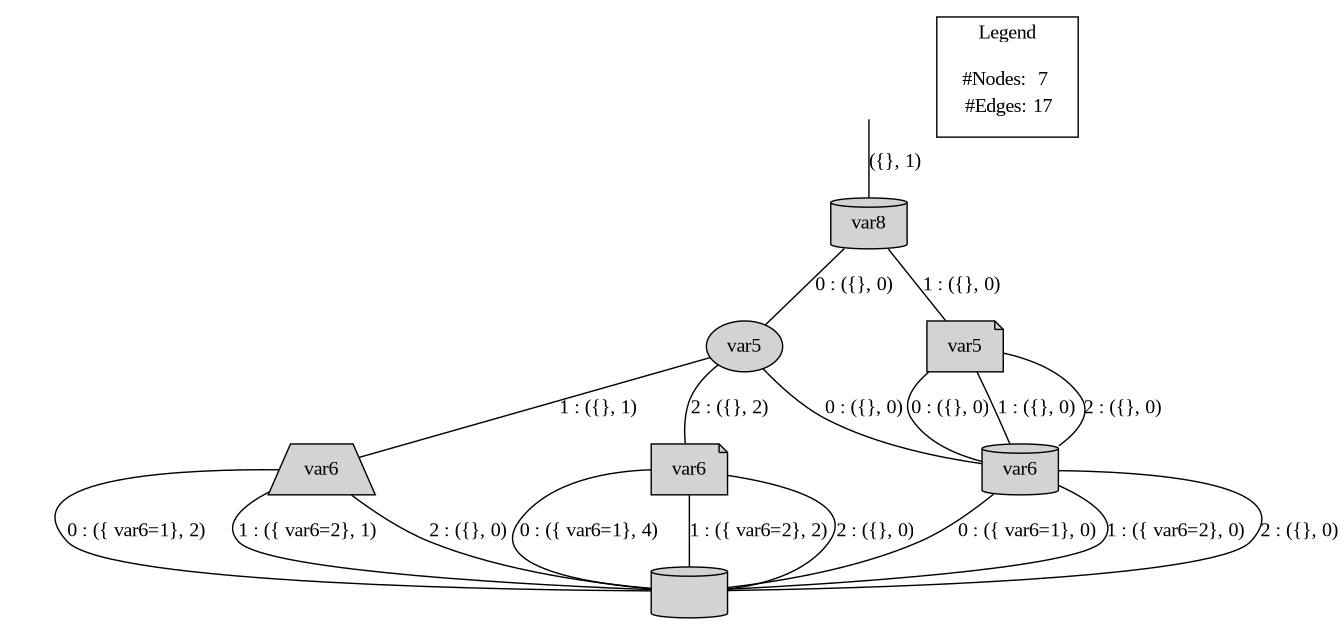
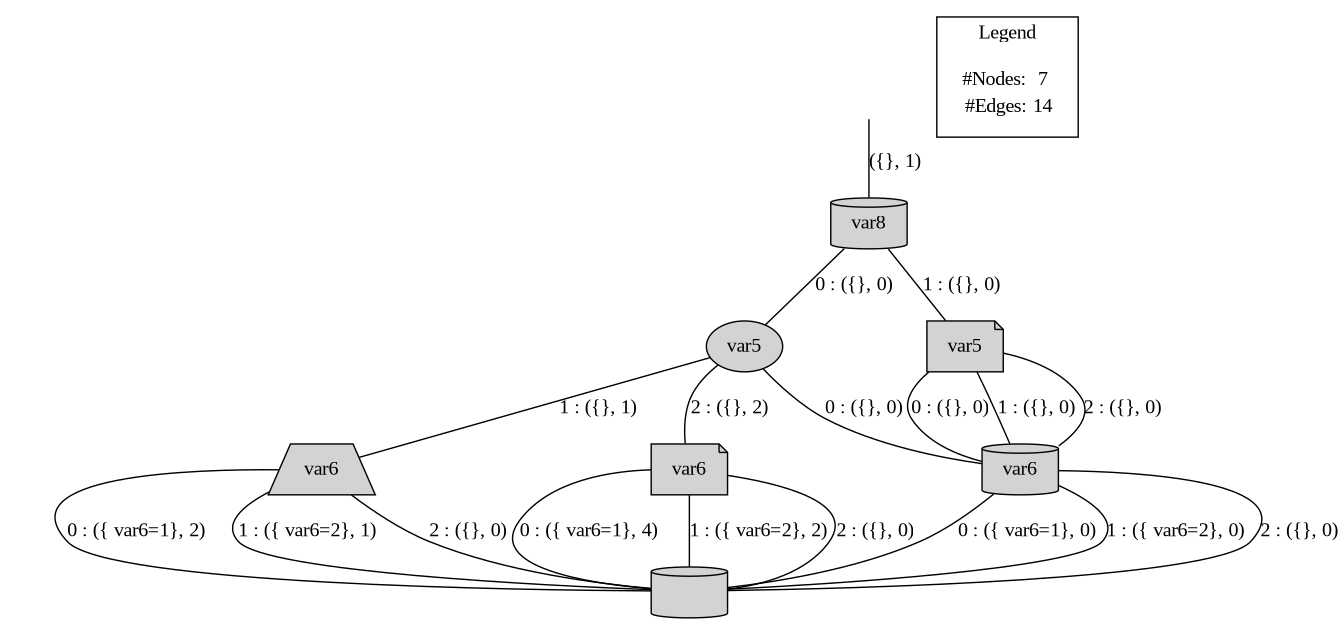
node "#Nodes:": text "17" -> "14"
